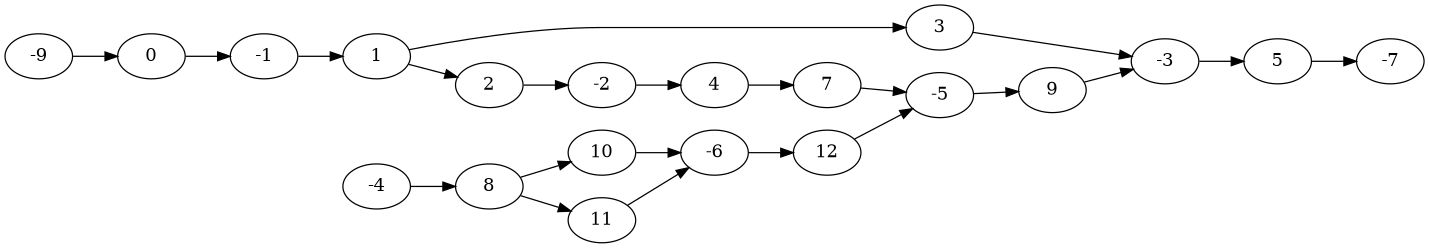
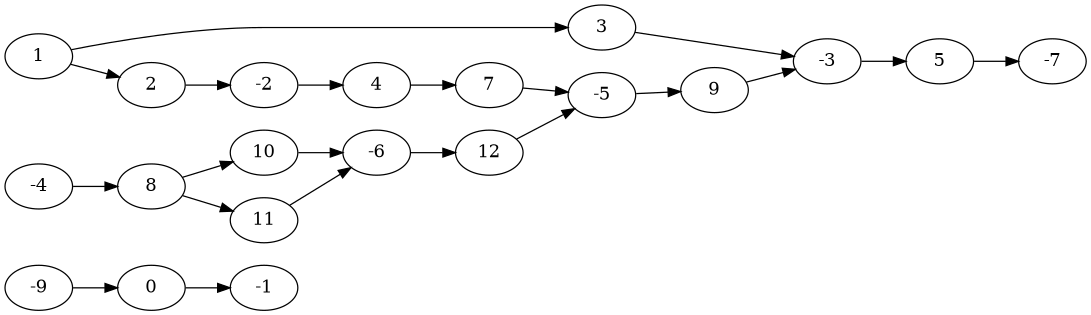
edge "-1" -> "1": removed
